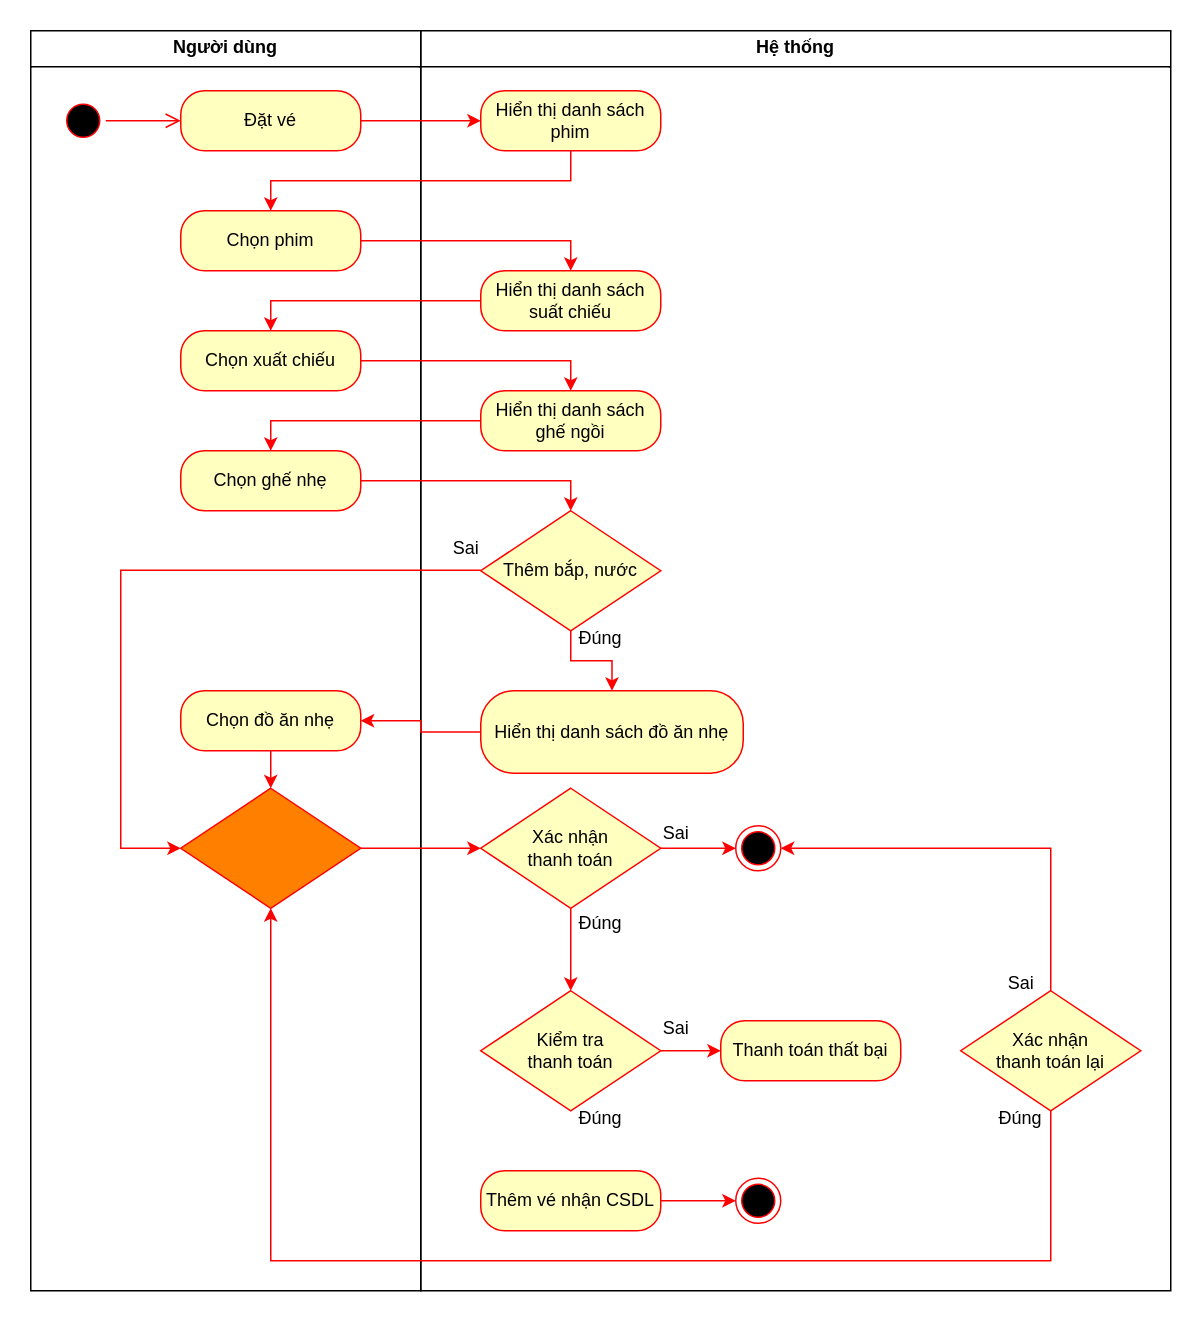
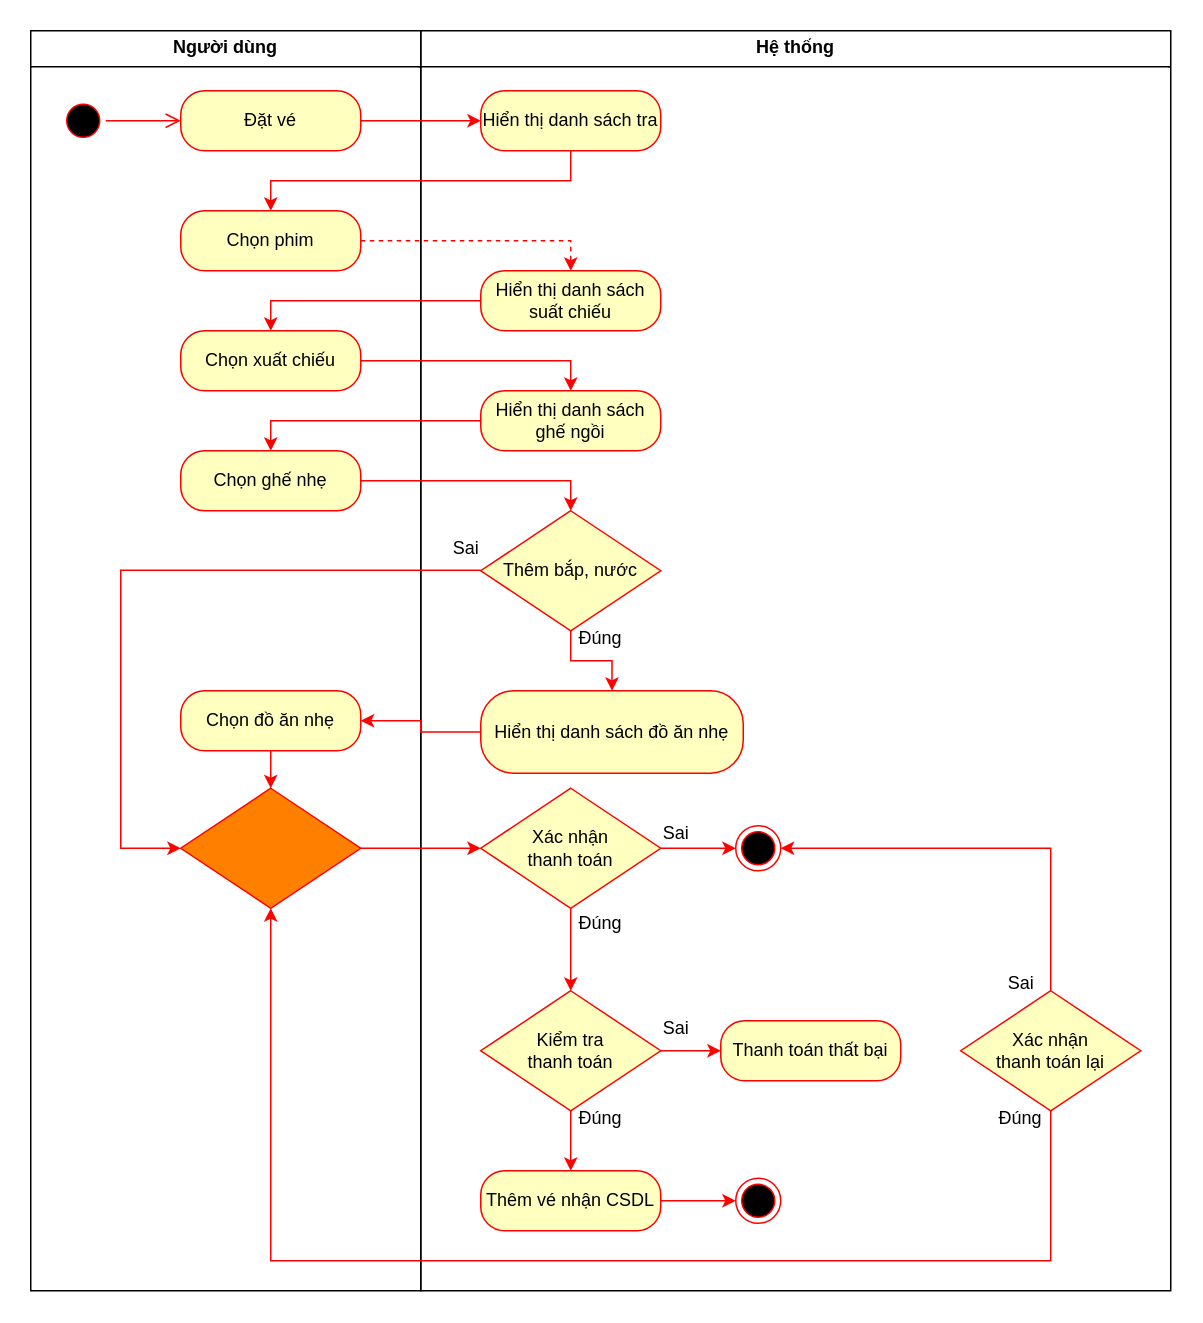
node "Hiển thị danh sách phim": label "Hiển thị danh sách phim" -> "Hiển thị danh sách tra"
edge "Chọn phim" -> "Hiển thị danh sách suất chiếu": style solid -> dashed
edge "Kiểm tra thanh toán" -> "Thêm vé nhận CSDL": added
